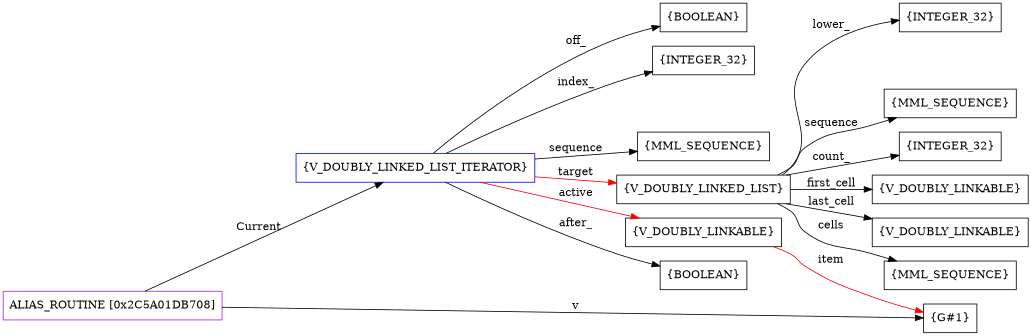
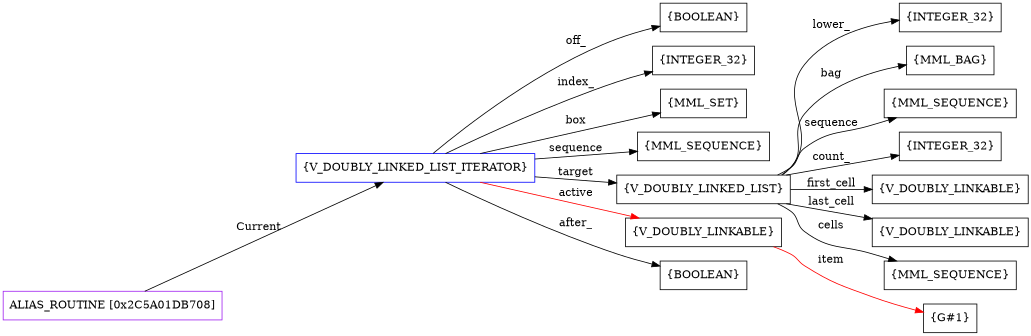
node "{MML_BAG}": added
node "{MML_SET}": added
edge "{V_DOUBLY_LINKED_LIST_ITERATOR}" -> "{V_DOUBLY_LINKED_LIST}": color red -> black
edge "ALIAS_ROUTINE [0x2C5A01DB708]" -> "{G#1}": removed, label "v"
